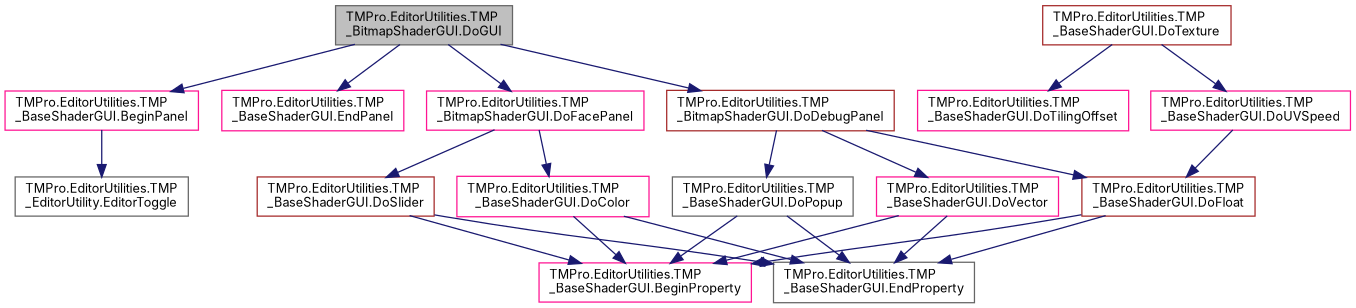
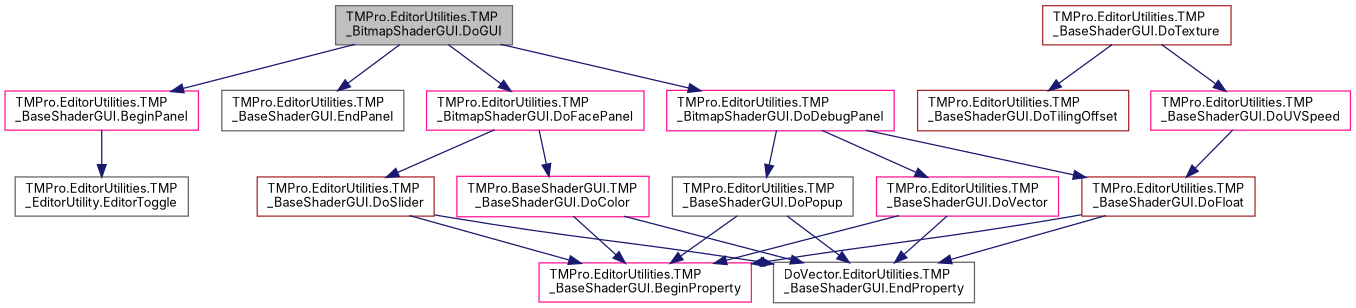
node "TMPro.EditorUtilities.TMP _BaseShaderGUI.EndPanel": color deeppink -> gray40
node "TMPro.EditorUtilities.TMP _BitmapShaderGUI.DoDebugPanel": color brown -> deeppink
node "TMPro.EditorUtilities.TMP _BaseShaderGUI.DoTilingOffset": color deeppink -> brown
node "TMPro.EditorUtilities.TMP _BaseShaderGUI.DoColor": label "TMPro.EditorUtilities.TMP _BaseShaderGUI.DoColor" -> "TMPro.BaseShaderGUI.TMP _BaseShaderGUI.DoColor"
node "TMPro.EditorUtilities.TMP _BaseShaderGUI.EndProperty": label "TMPro.EditorUtilities.TMP _BaseShaderGUI.EndProperty" -> "DoVector.EditorUtilities.TMP _BaseShaderGUI.EndProperty"
